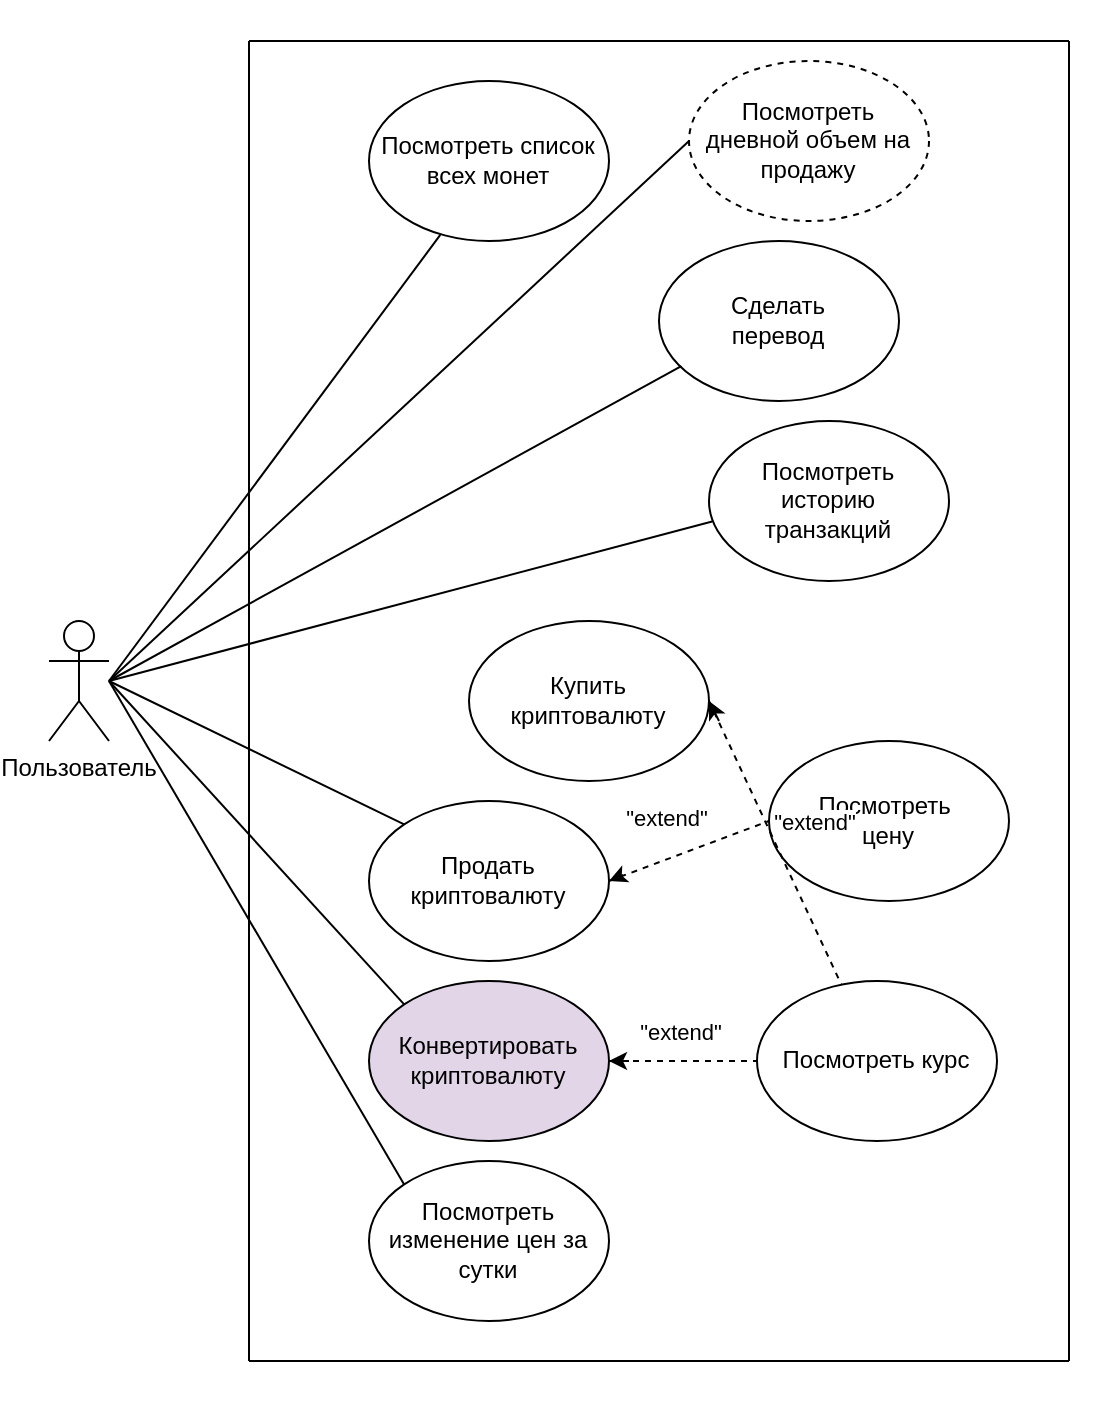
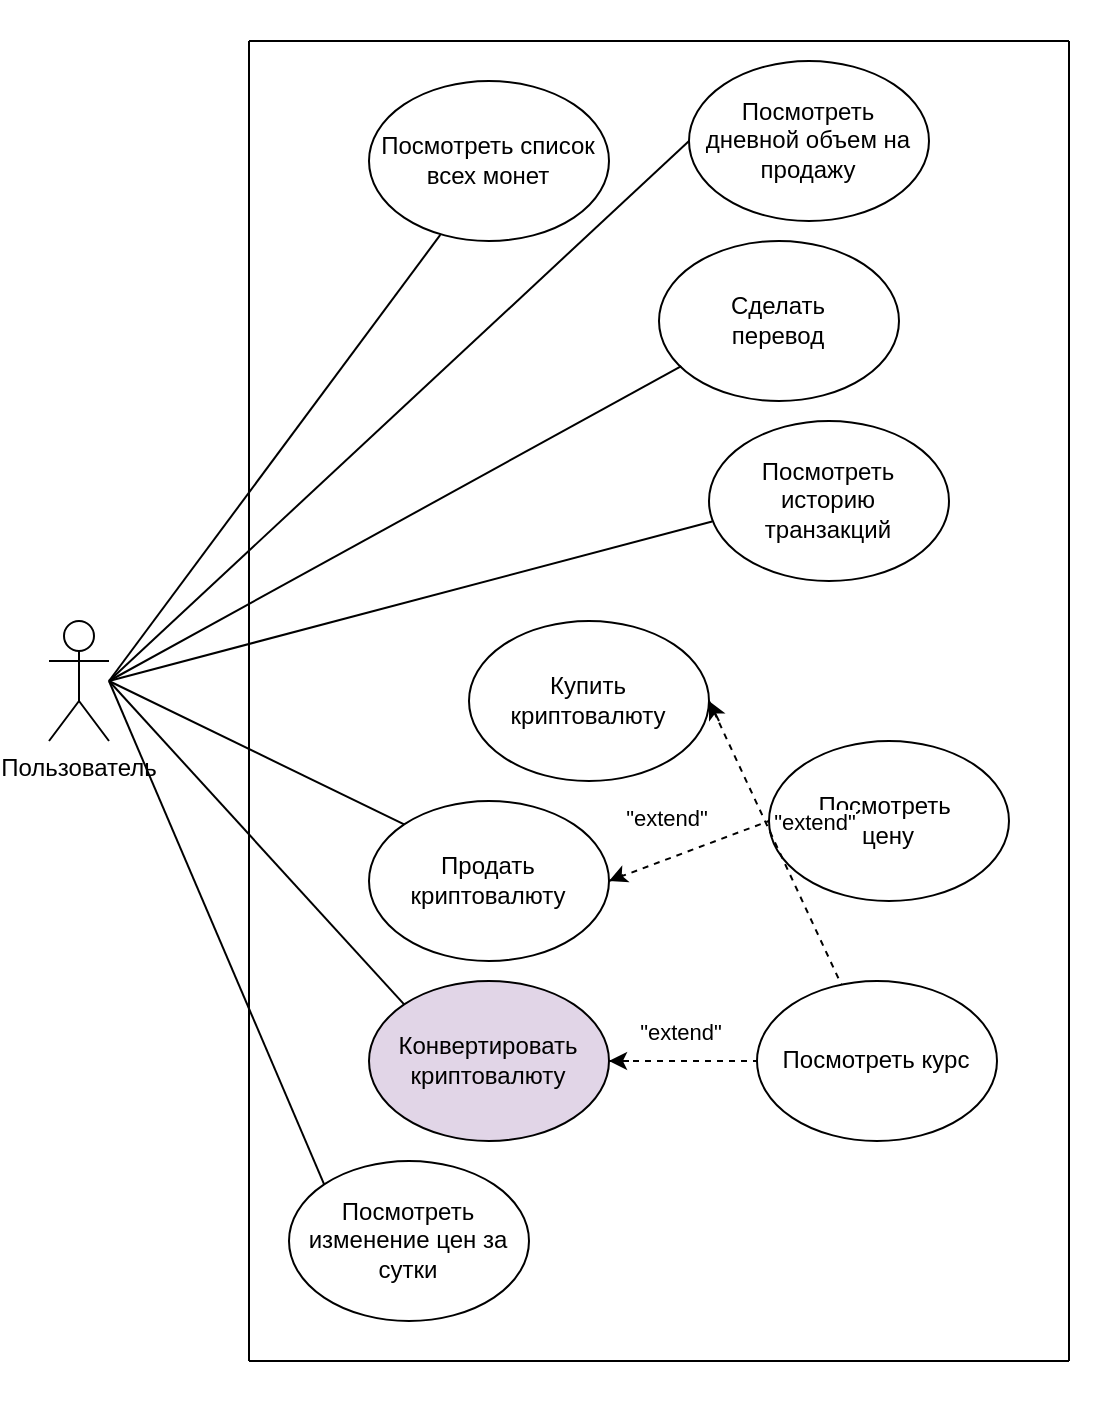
node "Посмотреть дневной объем на продажу": style dashed -> solid
node "Посмотреть изменение цен за сутки": moved (489, 1241) -> (409, 1241)
